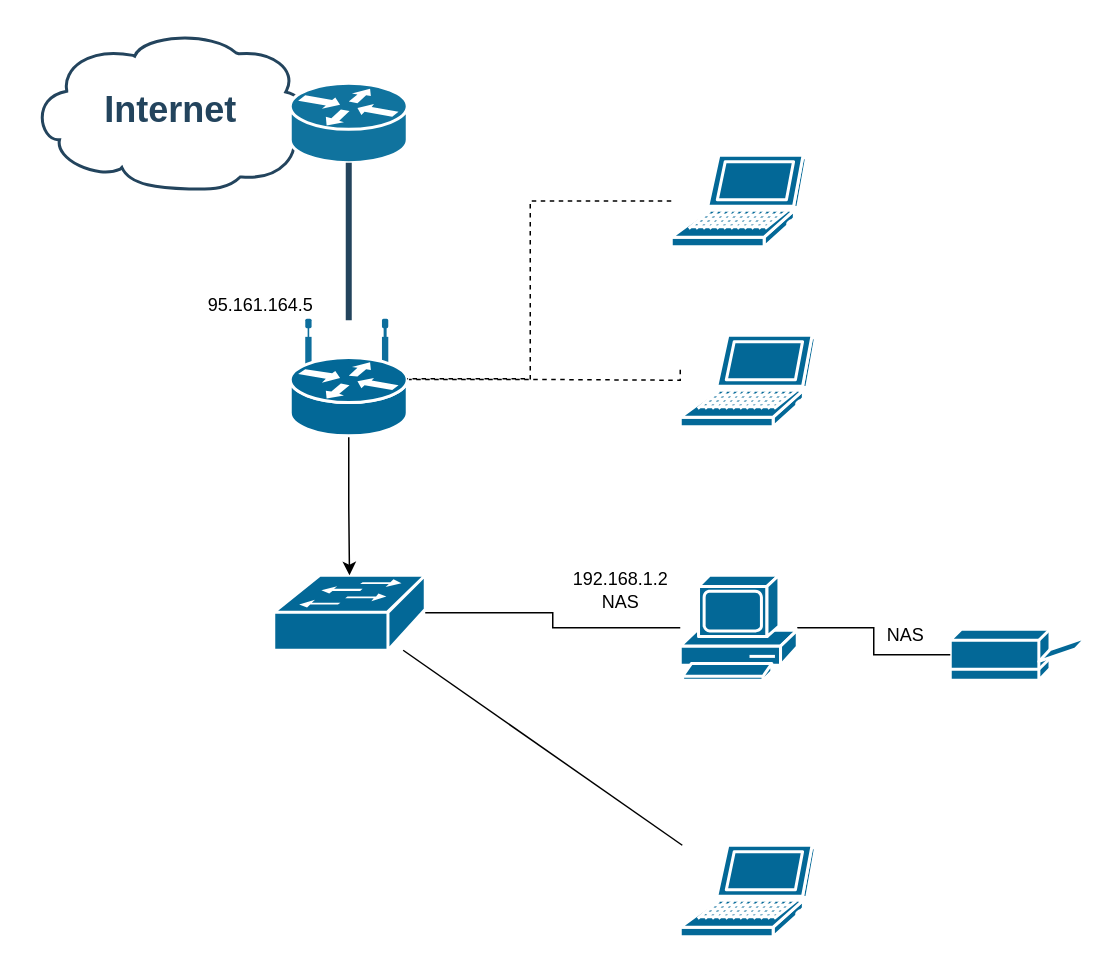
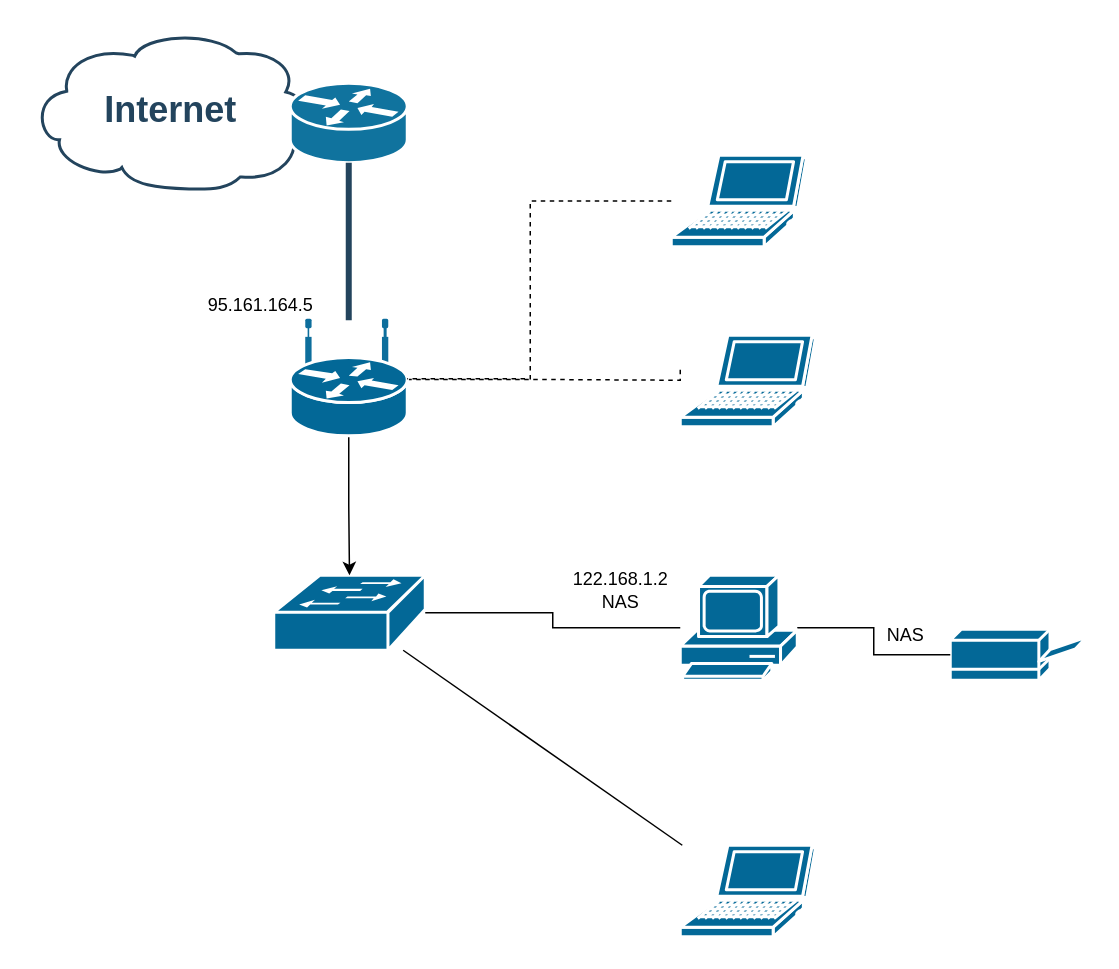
node "192.168.1.2 NAS": label "192.168.1.2 NAS" -> "122.168.1.2 NAS"
